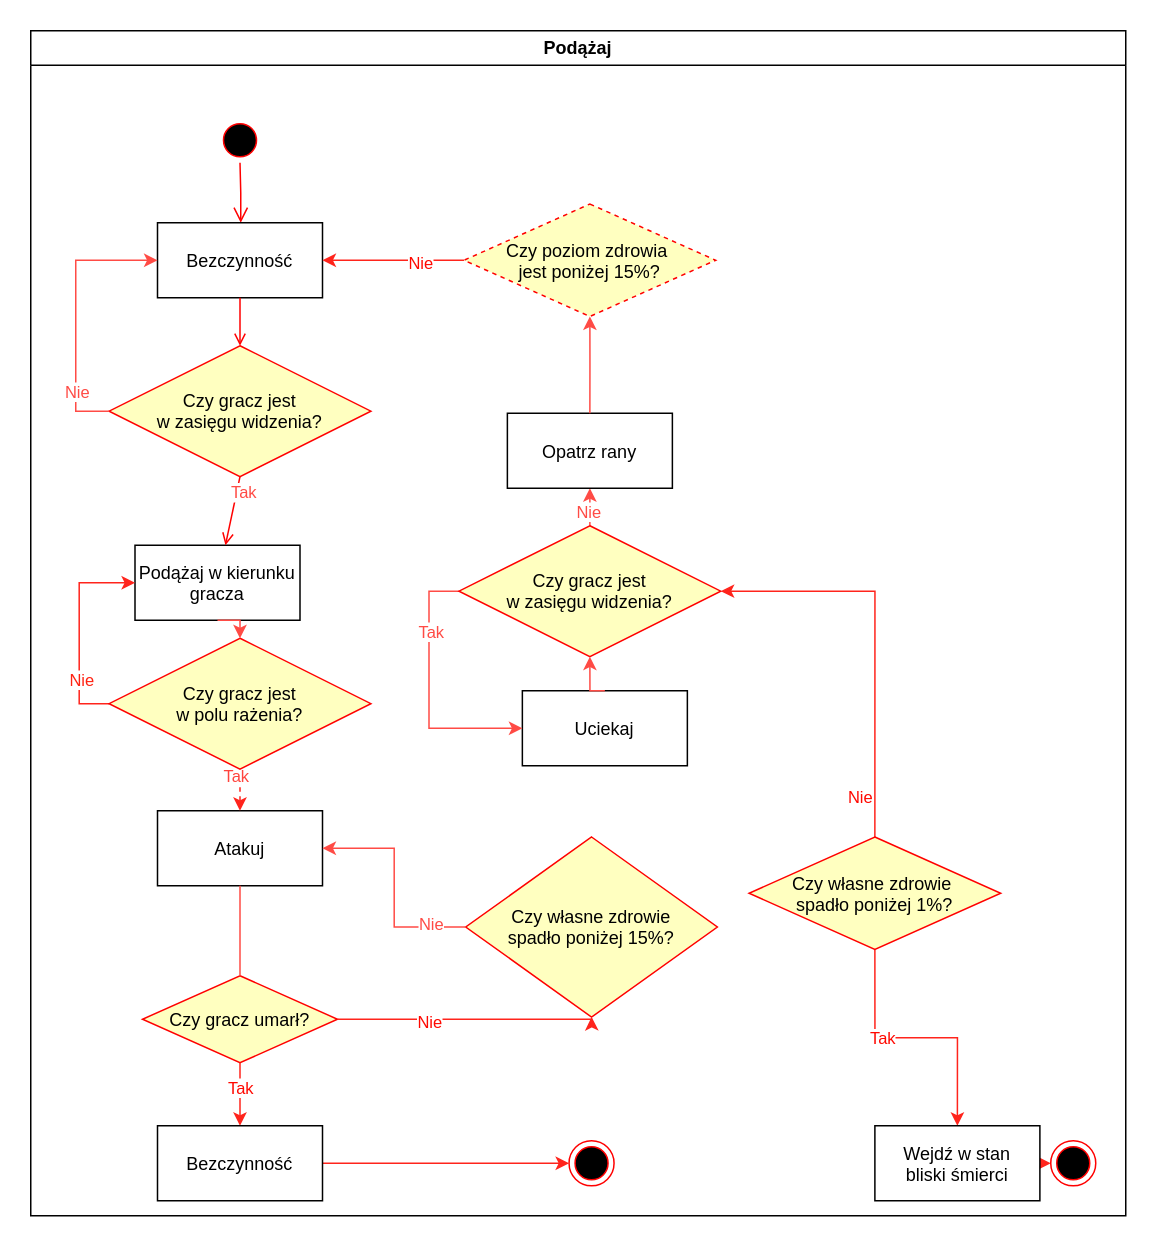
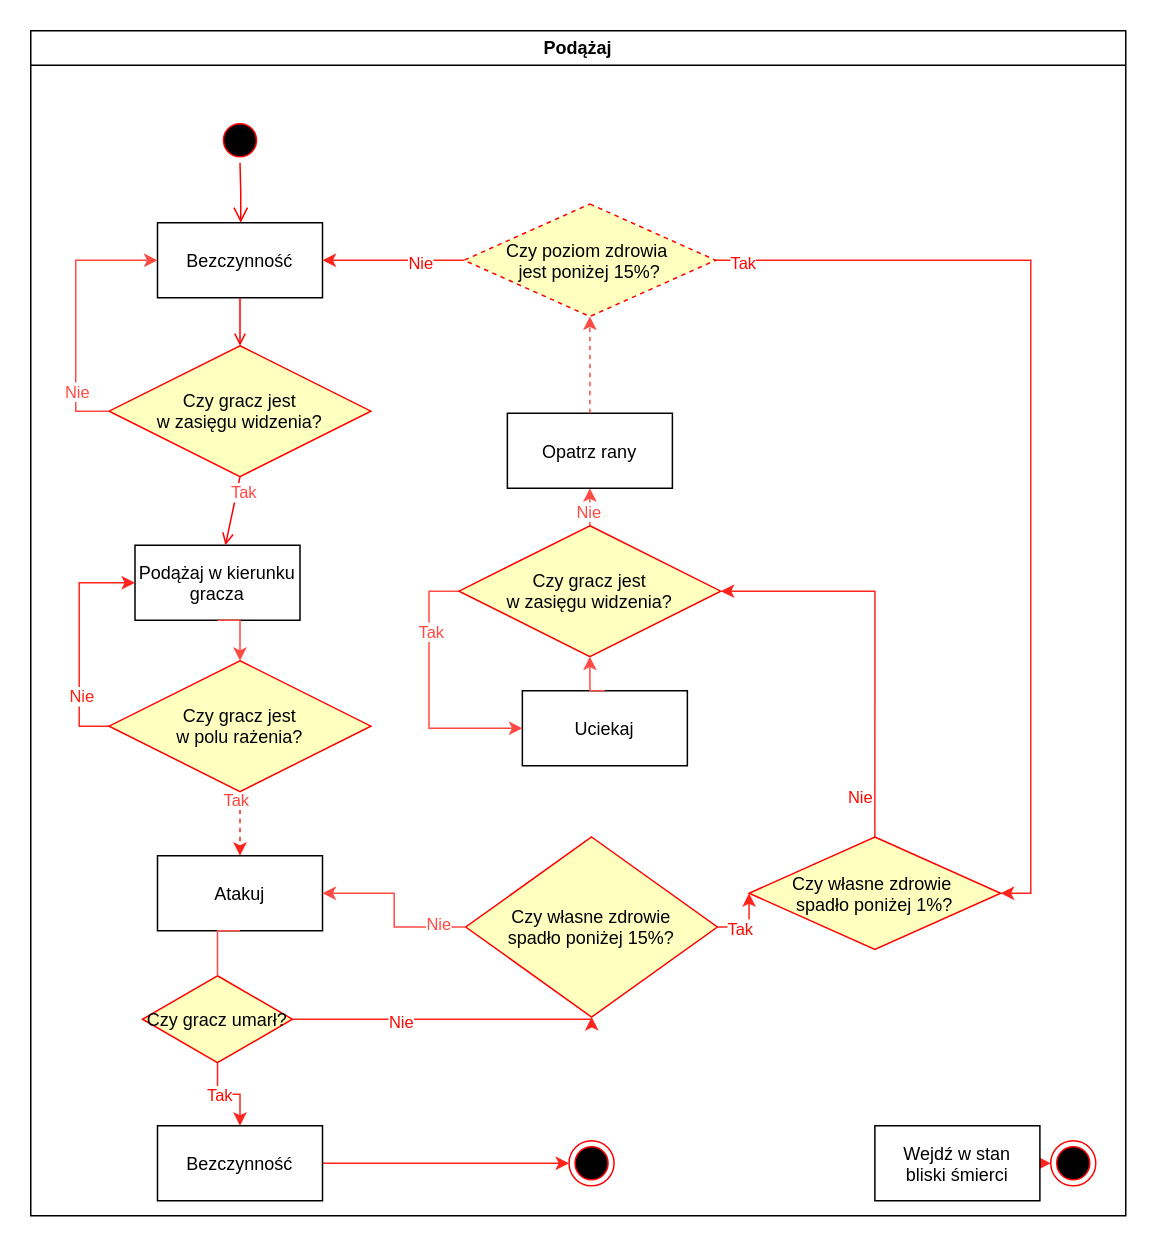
edge "Opatrz rany" -> "Czy poziom zdrowia jest poniżej 15%?": style solid -> dashed
edge "Czy poziom zdrowia jest poniżej 15%?" -> "Czy własne zdrowie spadło poniżej 1%?": added, label "Tak"
node "Czy gracz jest w polu rażenia?": moved (240, 704) -> (240, 726)
node "Atakuj": moved (240, 848) -> (240, 893)
edge "Czy własne zdrowie spadło poniżej 15%?" -> "Czy własne zdrowie spadło poniżej 1%?": added, label "Tak"
node "Czy gracz umarł?": size 195x87 -> 150x87
edge "Czy własne zdrowie spadło poniżej 1%?" -> "Wejdź w stan bliski śmierci": removed, label "Tak"
